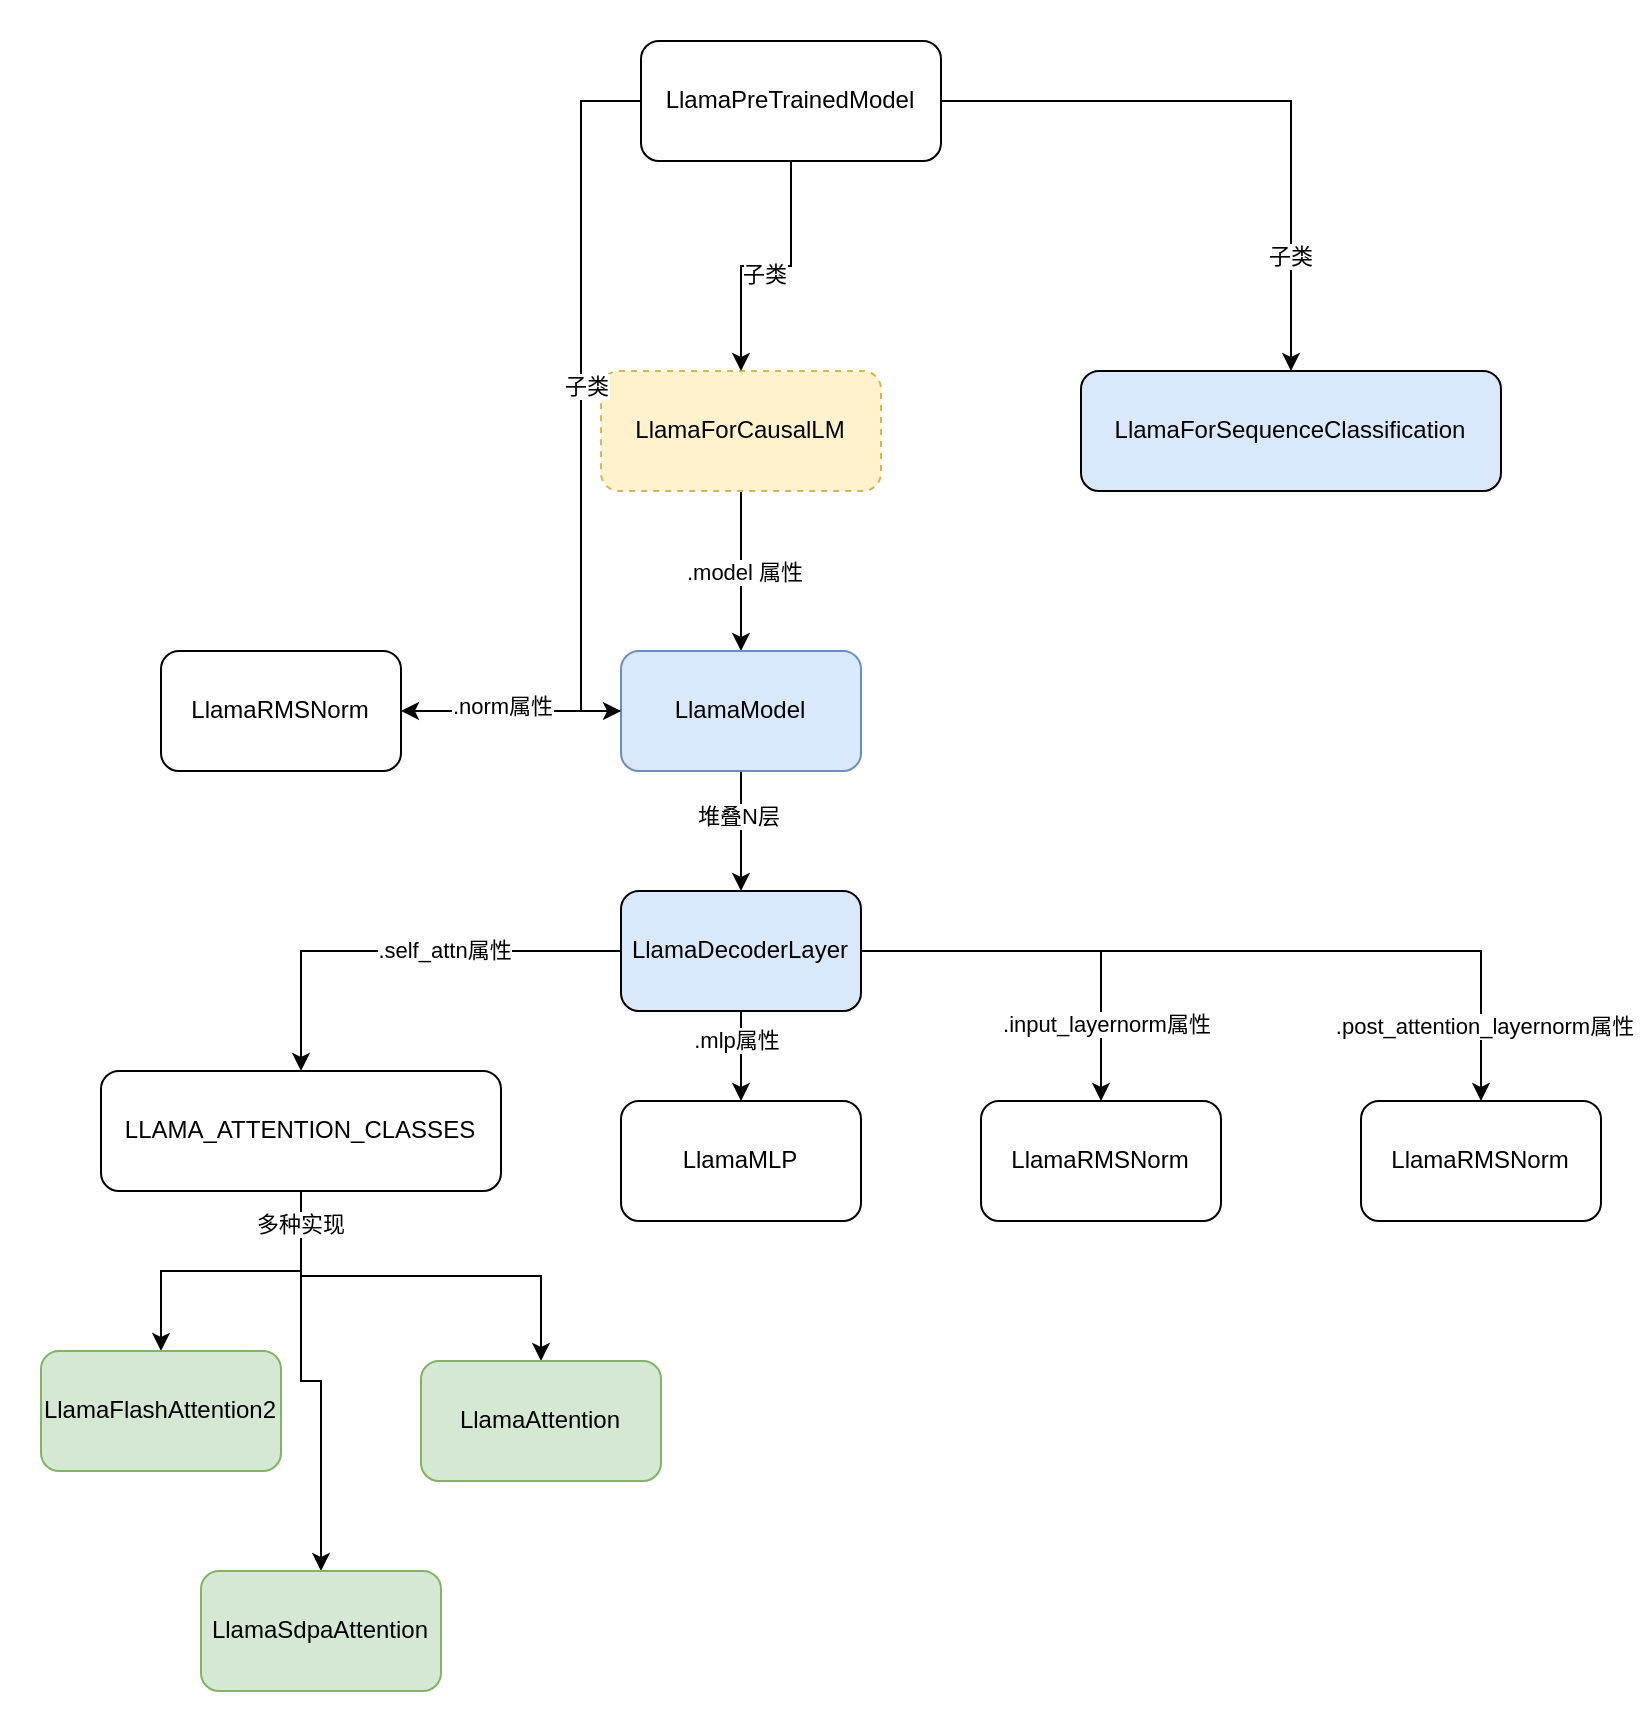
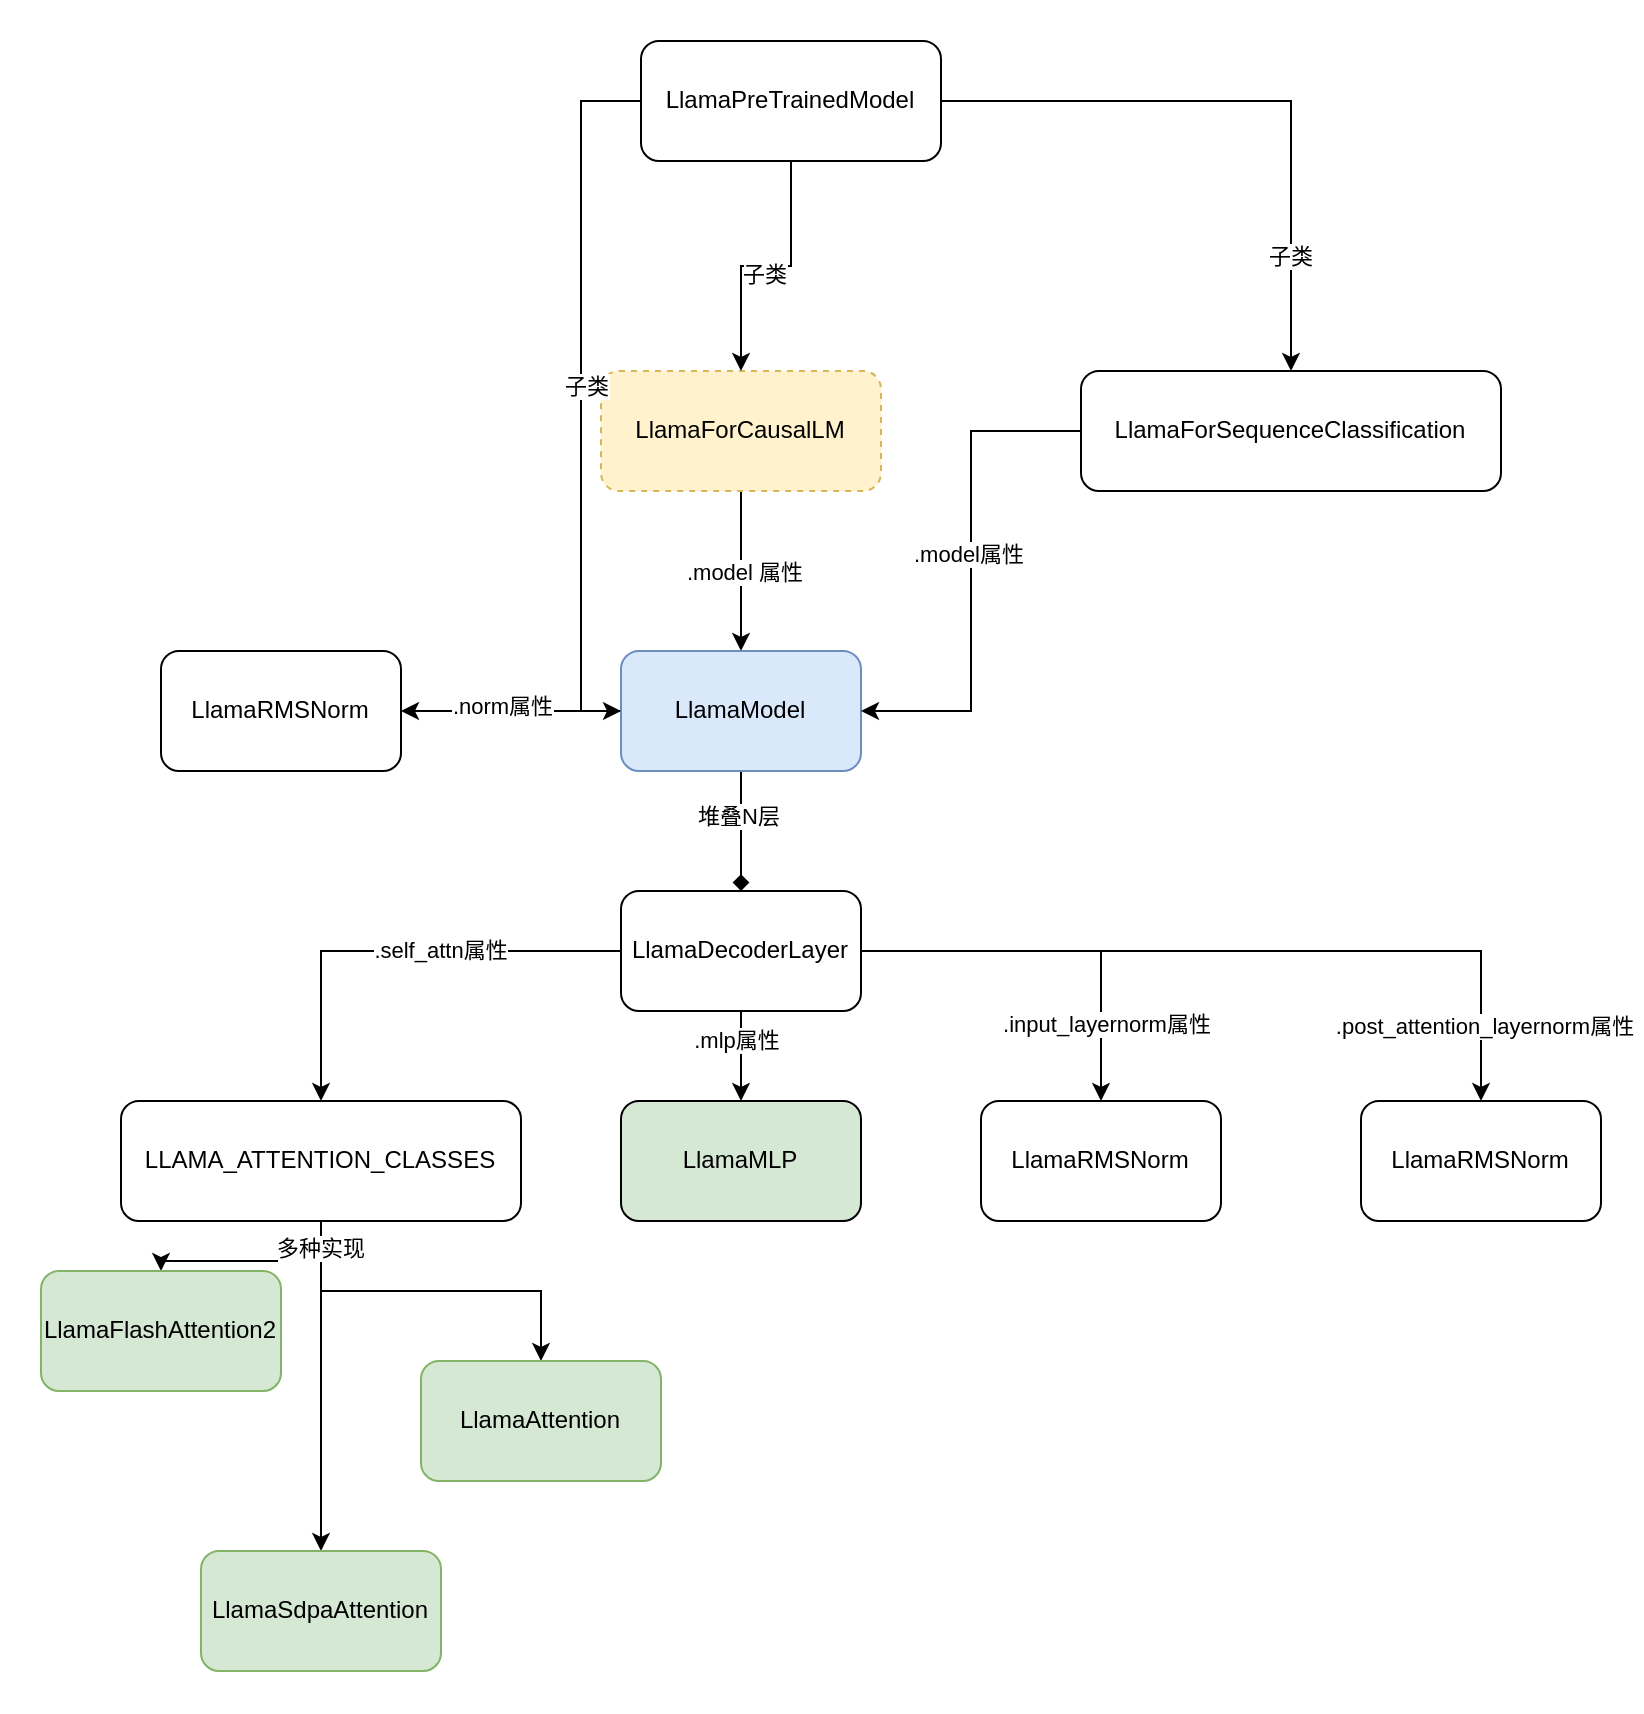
node "LlamaForSequenceClassification": fillcolor #dae8fc -> #ffffff
edge "LlamaForSequenceClassification" -> "LlamaModel": added, label ".model属性"
edge "LlamaModel" -> "LlamaDecoderLayer": arrowhead classic -> diamond
node "LlamaDecoderLayer": fillcolor #dae8fc -> #ffffff
node "LLAMA_ATTENTION_CLASSES": moved (301, 1131) -> (321, 1161)
node "LlamaMLP": fillcolor #ffffff -> #d5e8d4
node "LlamaFlashAttention2": moved (161, 1411) -> (161, 1331)
node "LlamaSdpaAttention": moved (321, 1631) -> (321, 1611)
